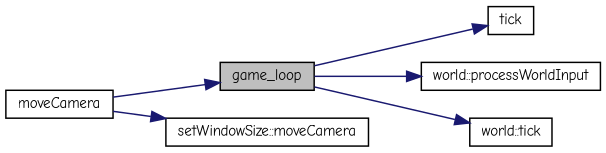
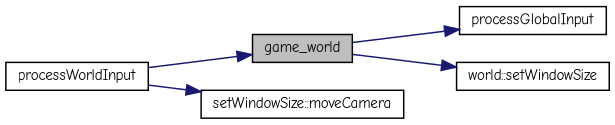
node "tick": label "tick" -> "processGlobalInput"
node "game_loop": label "game_loop" -> "game_world"
node "world::processWorldInput": label "world::processWorldInput" -> "world::setWindowSize"
node "moveCamera": label "moveCamera" -> "processWorldInput"
node "world::tick": removed
